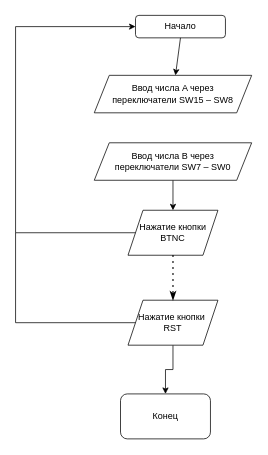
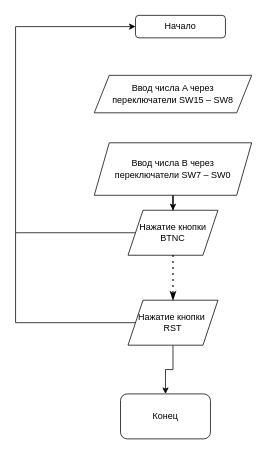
edge "Начало" -> "Ввод числа A через переключатели SW15 – SW8": removed
node "Ввод числа B через переключатели SW7 – SW0": size 158x38 -> 158x53
